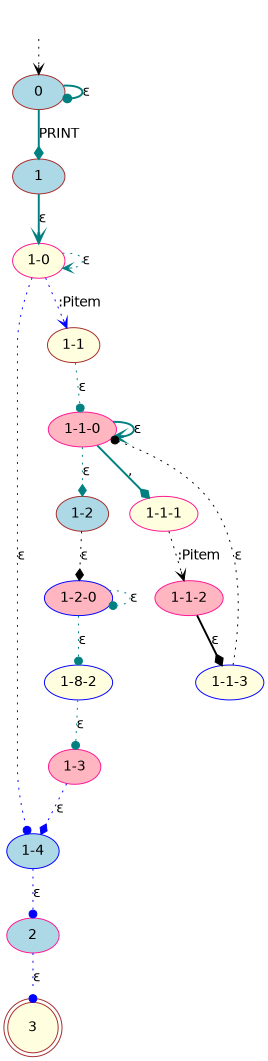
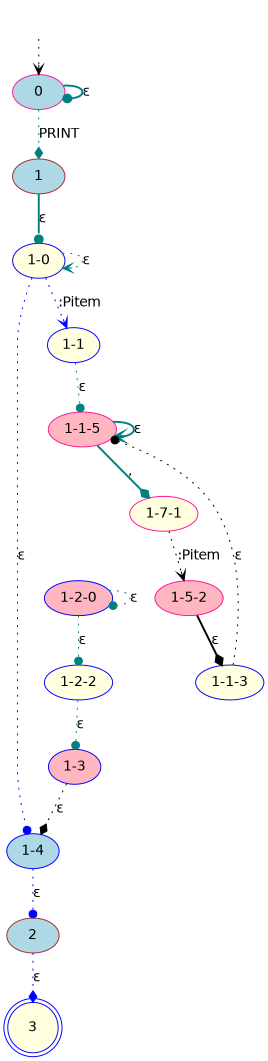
node "0": color brown -> deeppink
edge "0" -> "1": style bold -> dotted
edge "1" -> "1-0": arrowhead vee -> dot
node "1-0": color deeppink -> blue
node "1-1": color brown -> blue
node "1-1-0": label "1-1-0" -> "1-1-5"
node "1-2": removed
node "1-1-1": label "1-1-1" -> "1-7-1"
node "1-1-2": label "1-1-2" -> "1-5-2"
node "1-8-2": label "1-8-2" -> "1-2-2"
node "1-3": color deeppink -> blue
edge "1-3" -> "1-4": color blue -> black
node "2": color deeppink -> brown
edge "2" -> "3": arrowhead dot -> diamond
node "3": color brown -> blue
